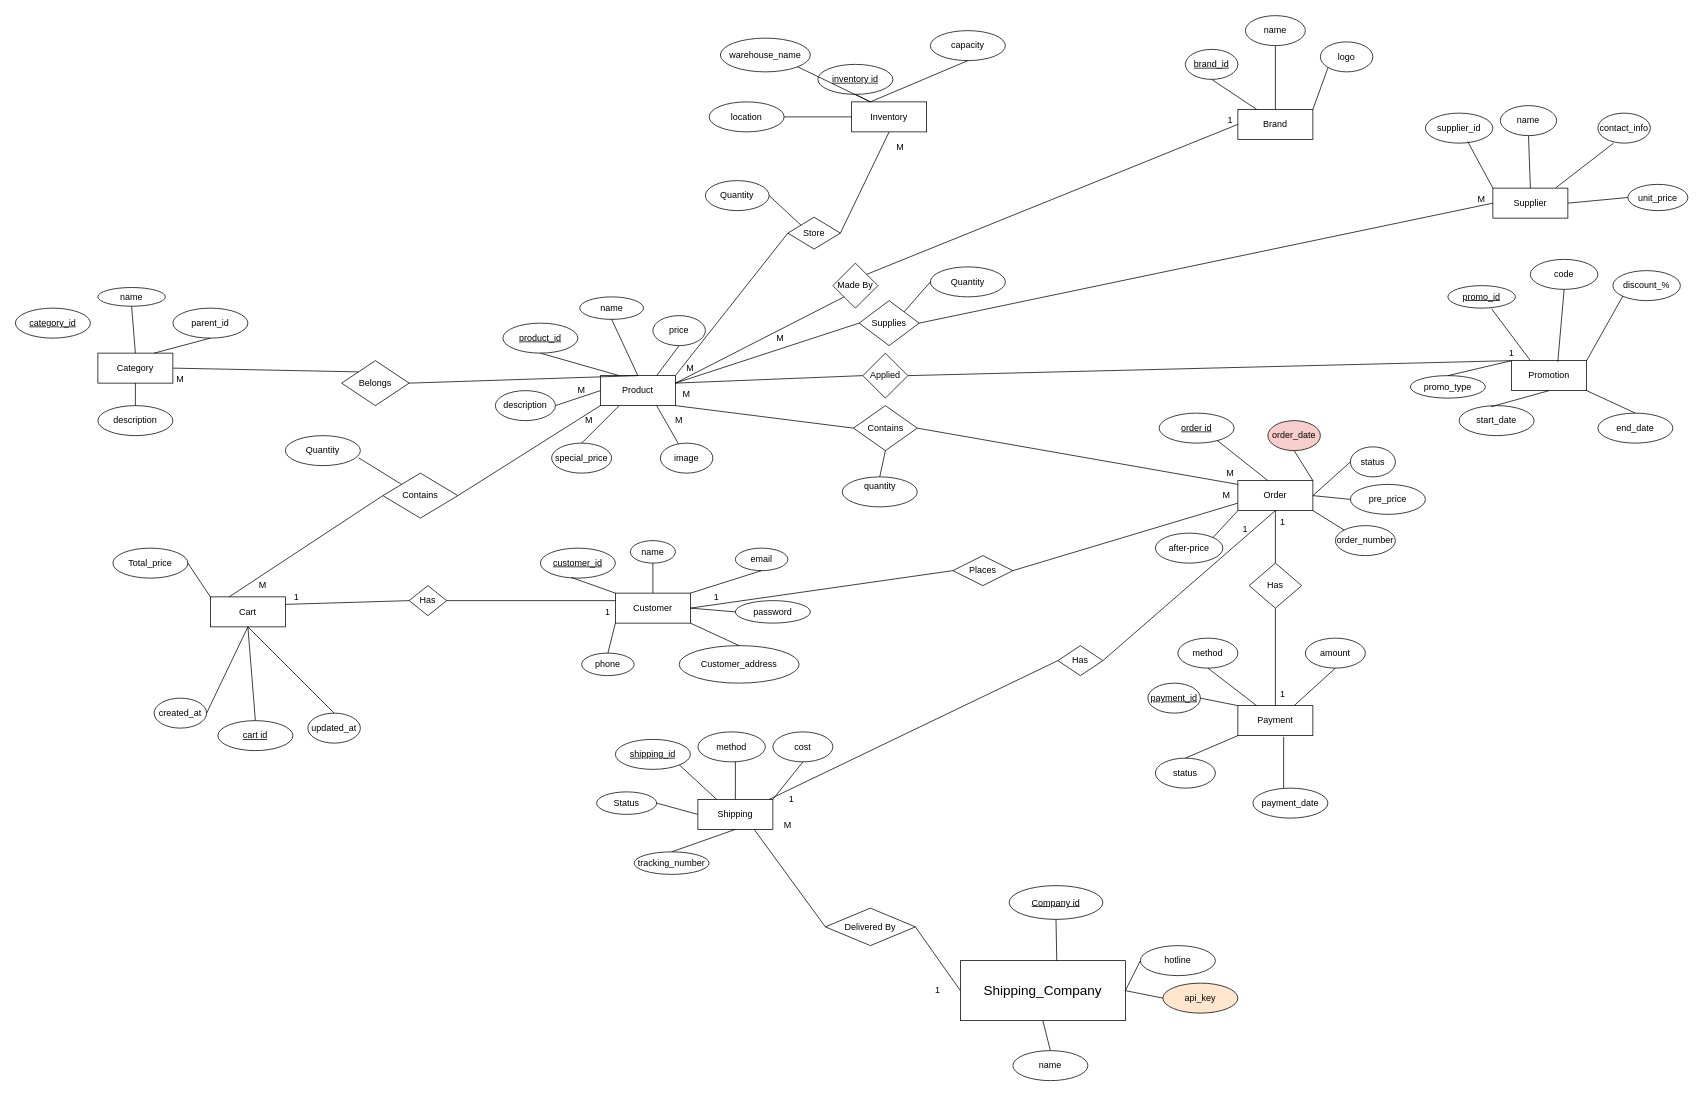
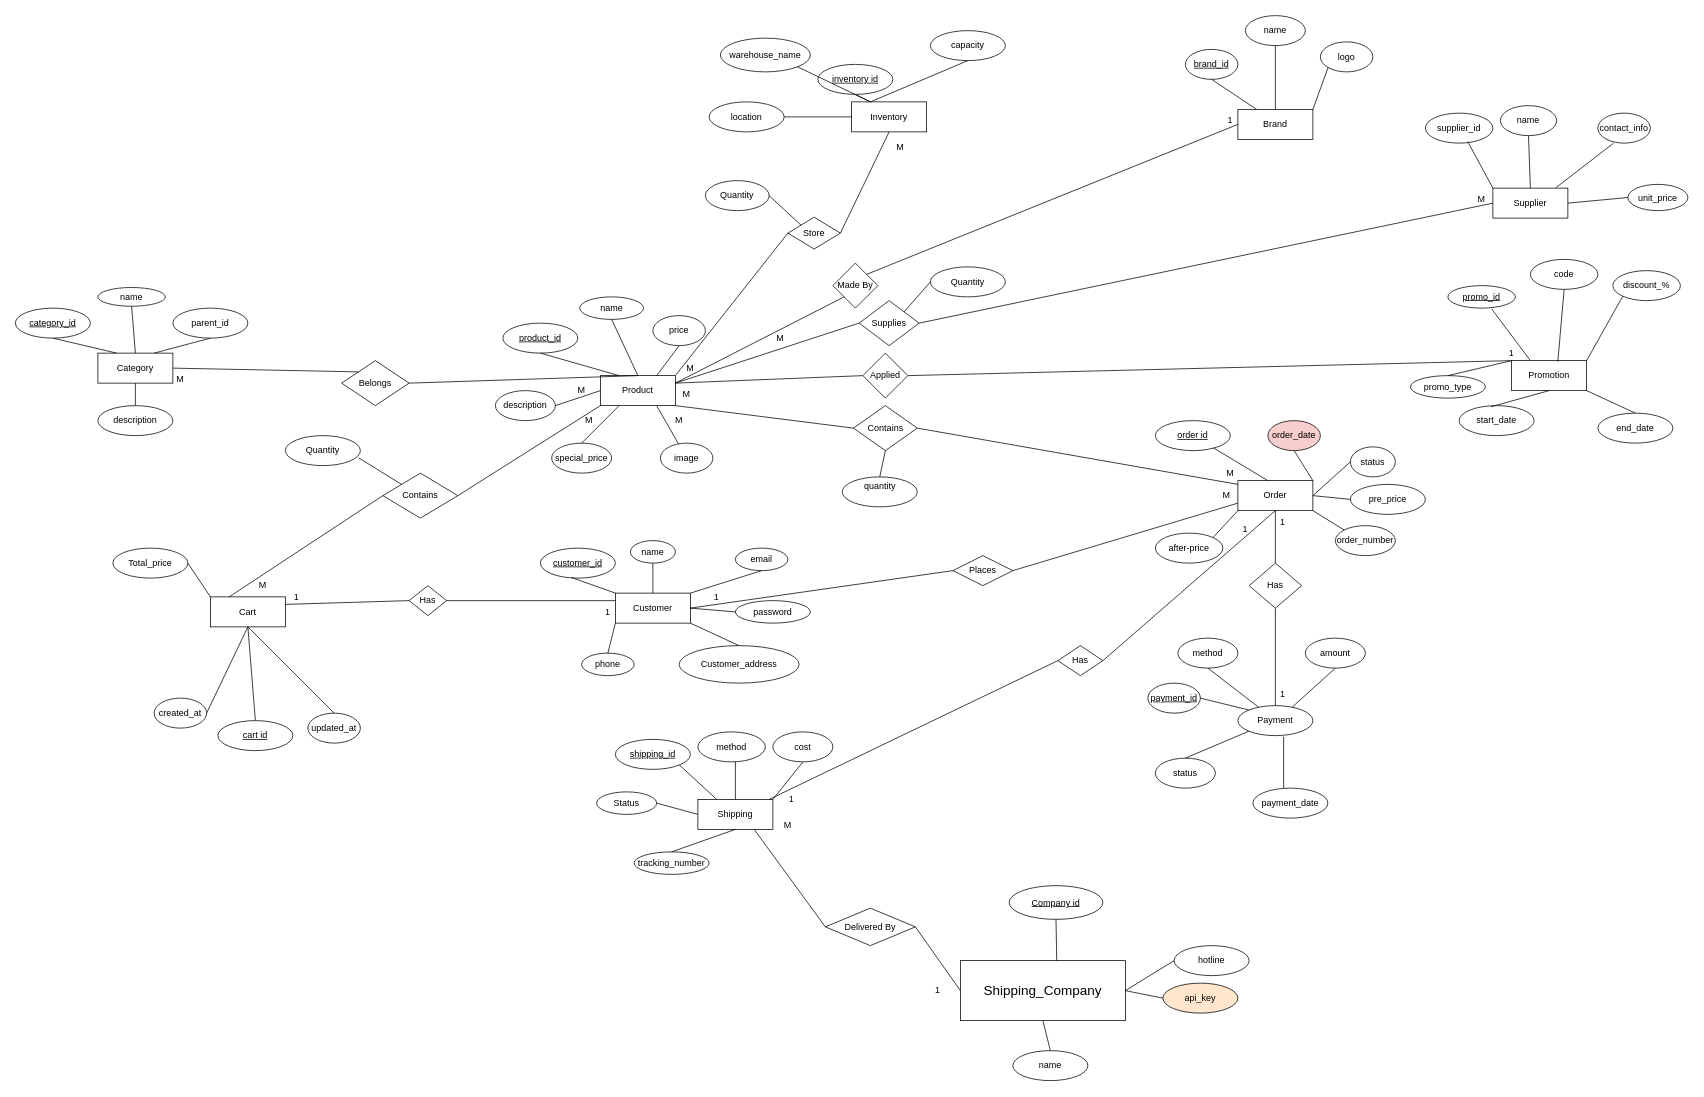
edge "category_id" -- "Category": added
node "order id": moved (1197, 428) -> (1193, 435)
node "Payment": shape rectangle -> ellipse
node "hotline": moved (1178, 960) -> (1212, 960)
